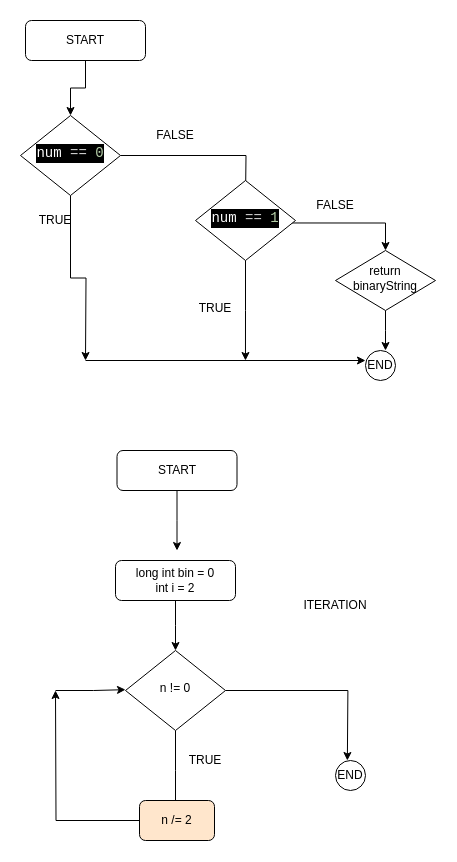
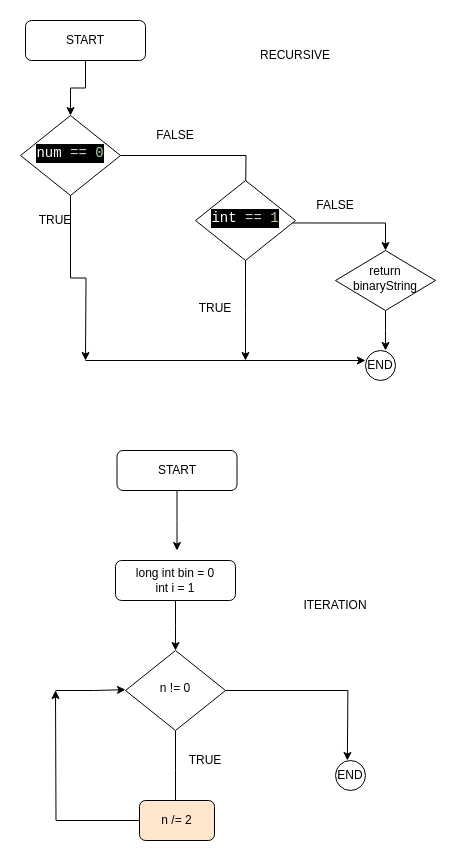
node "RECURSIVE": added
node "num == 1": label "num == 1" -> "int == 1"
node "long int bin = 0 int i = 2": label "long int bin = 0 int i = 2" -> "long int bin = 0 int i = 1"
